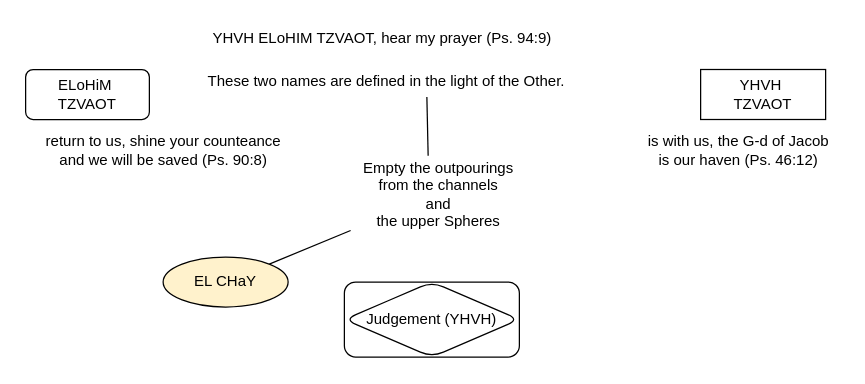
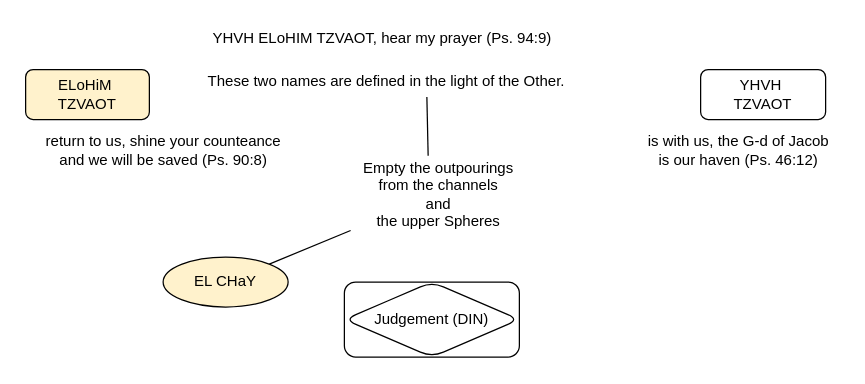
node "ELoHiM TZVAOT": fillcolor #ffffff -> #fff2cc
node "YHVH TZVAOT": shape rectangle -> rounded rectangle
node "Judgement (YHVH)": label "Judgement (YHVH)" -> "Judgement (DIN)"
